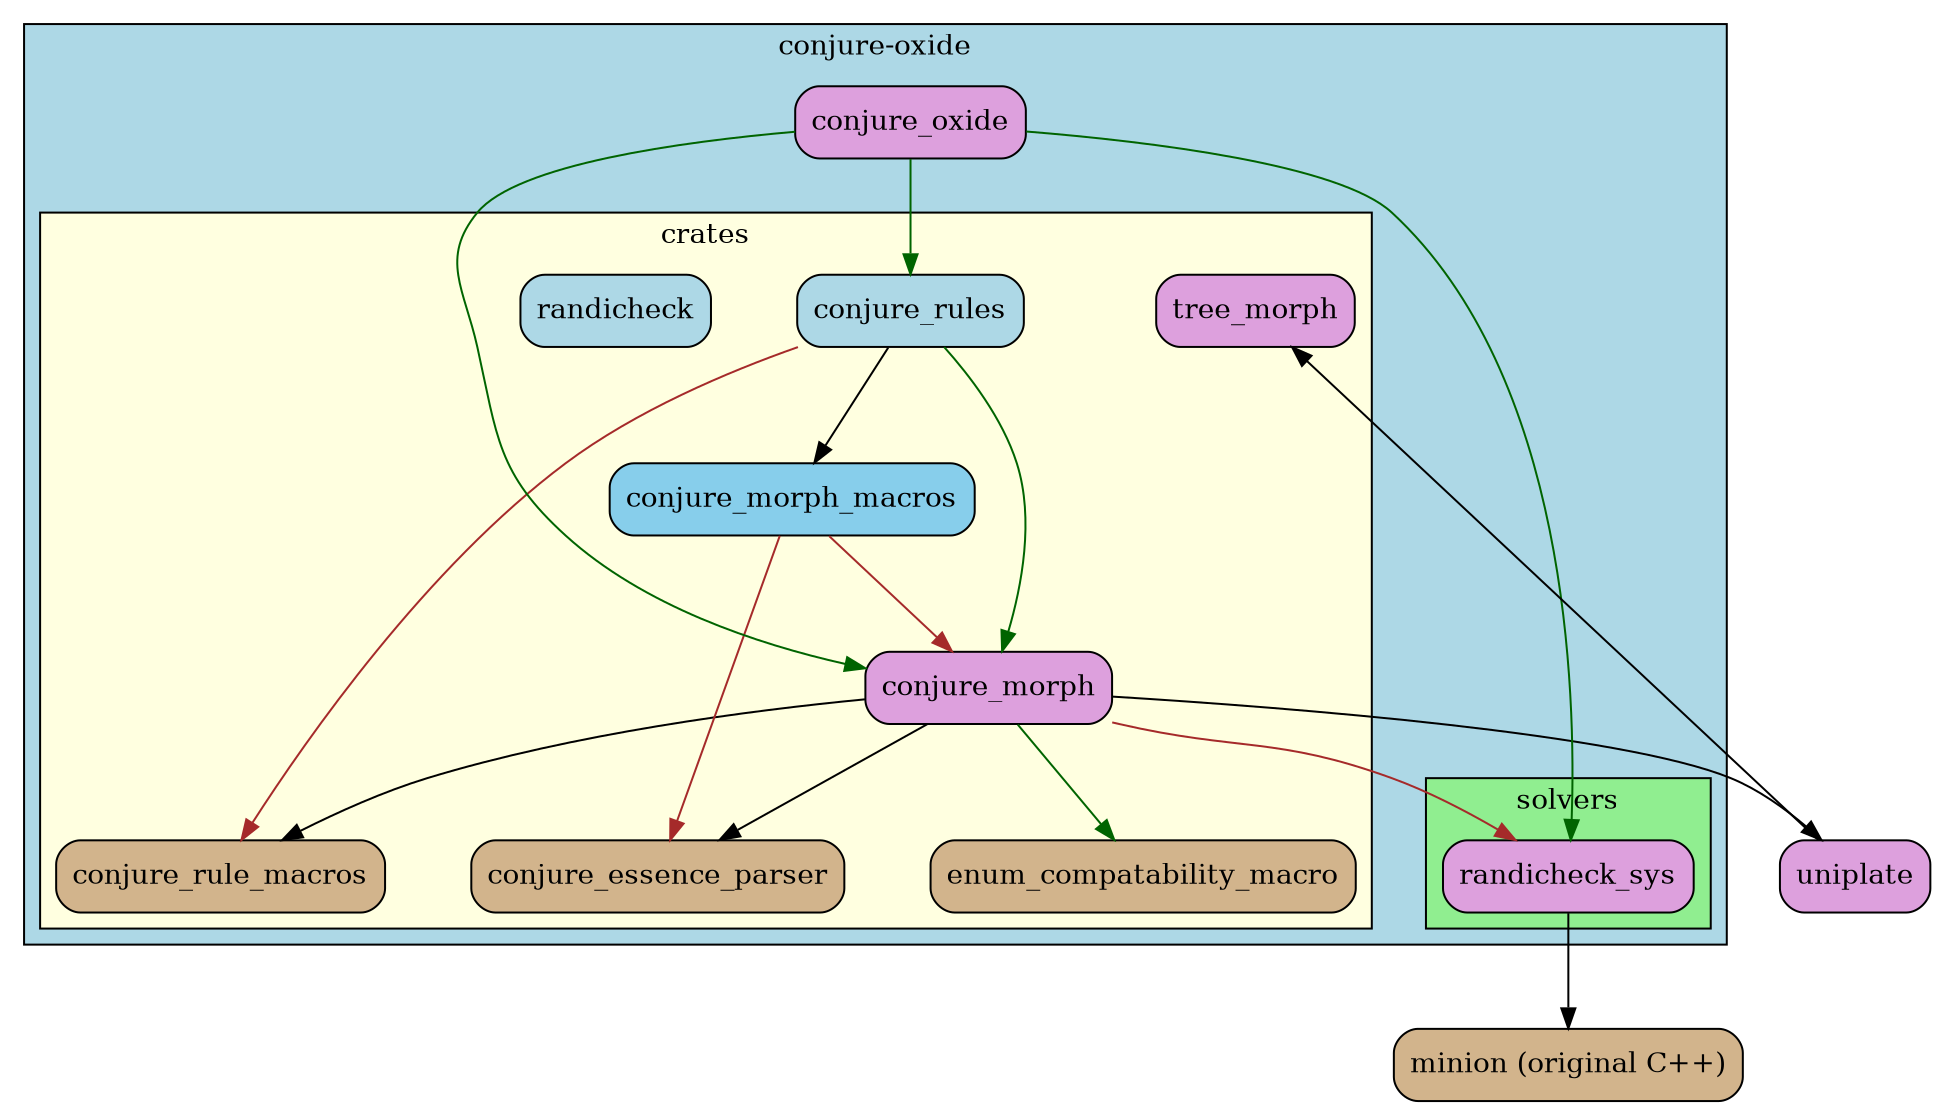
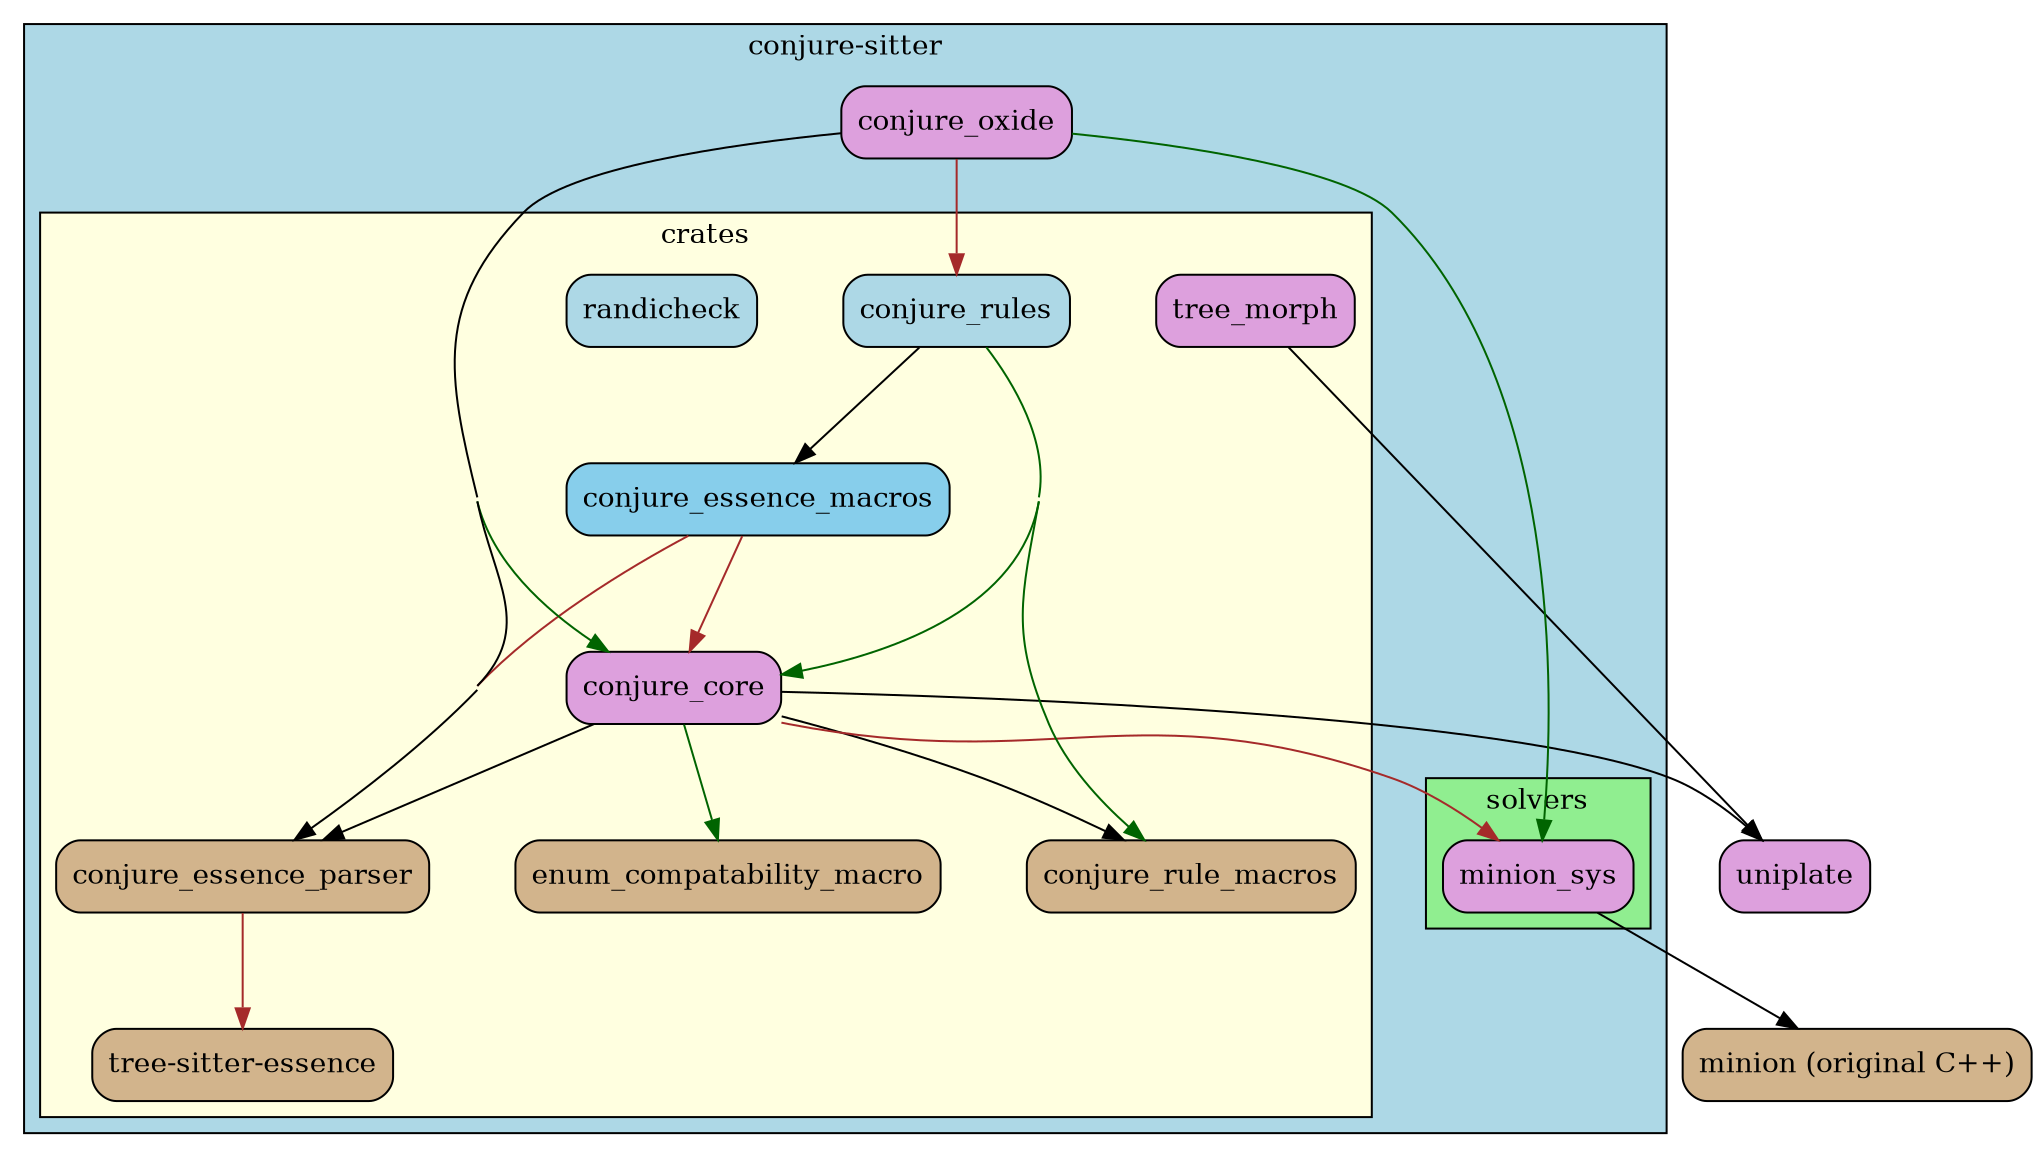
cluster "conjure-oxide": label "conjure-oxide" -> "conjure-sitter"
edge "conjure_oxide" -> "conjure_essence_parser": added
edge "conjure_oxide" -> "conjure_rules": color darkgreen -> brown
node "conjure_morph_macros": label "conjure_morph_macros" -> "conjure_essence_macros"
edge "conjure_rules" -> "conjure_rule_macros": color brown -> darkgreen
edge "uniplate" -> "tree_morph": reversed
node "conjure_morph": label "conjure_morph" -> "conjure_core"
node "randicheck_sys": label "randicheck_sys" -> "minion_sys"
node "tree-sitter-essence": added
